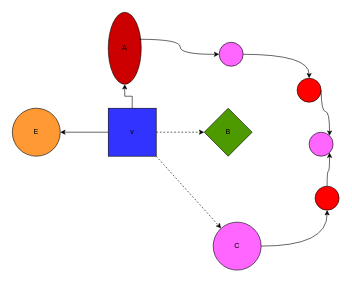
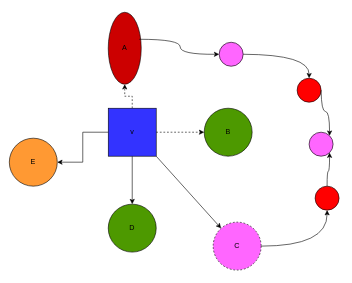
edge "v" -> "A": style solid -> dashed
node "E": moved (36, 132) -> (33, 162)
node "B": shape diamond -> ellipse
edge "v" -> "C": style dashed -> solid
edge "v" -> "D": added
node "D": added
node "C": style solid -> dashed
